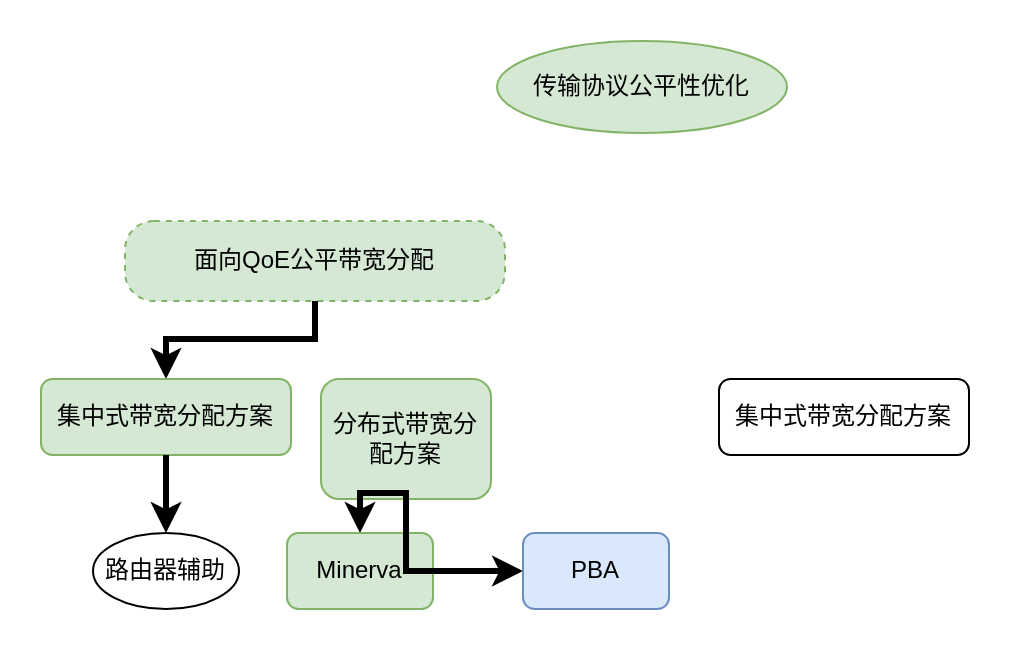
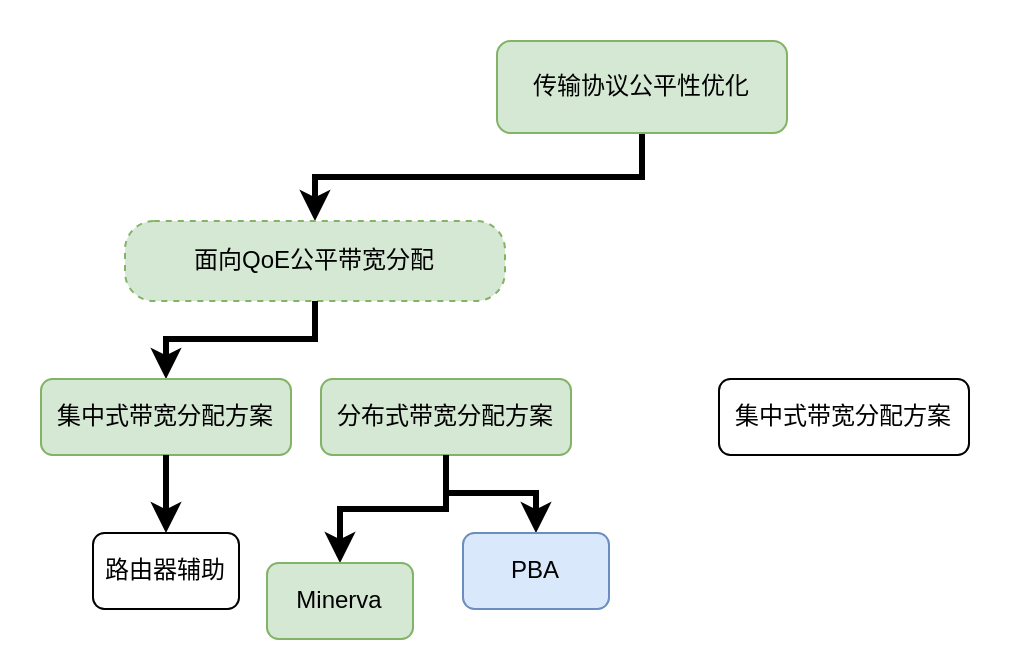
node "传输协议公平性优化": shape ellipse -> rounded rectangle
edge "传输协议公平性优化" -> "面向QoE公平带宽分配": added
node "分布式带宽分配方案": size 170x120 -> 250x76
node "路由器辅助": shape ellipse -> rounded rectangle
node "Minerva": moved (360, 571) -> (340, 601)
node "PBA": moved (596, 571) -> (536, 571)
